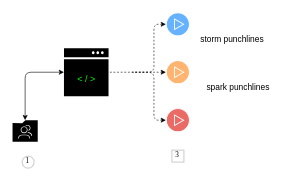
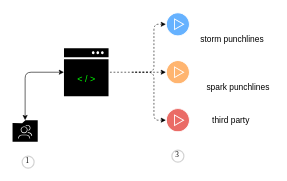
node "third party": added
node "3": shape rectangle -> ellipse
